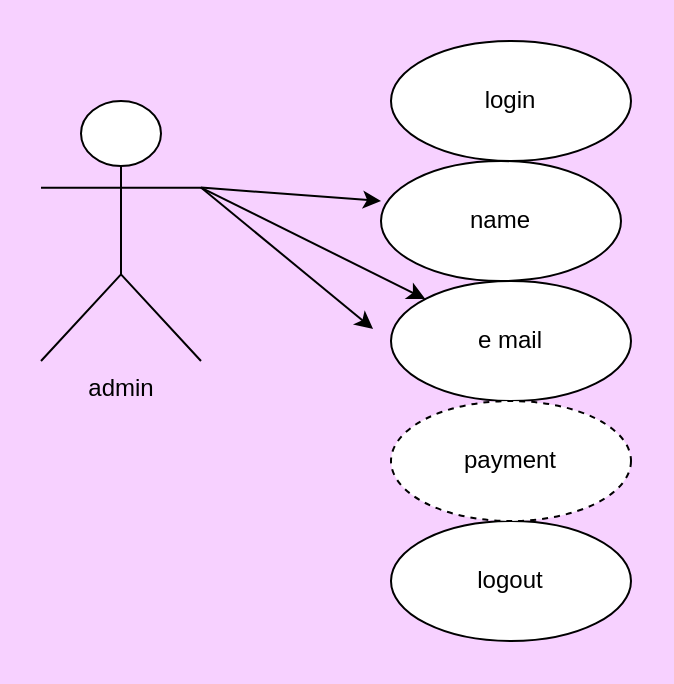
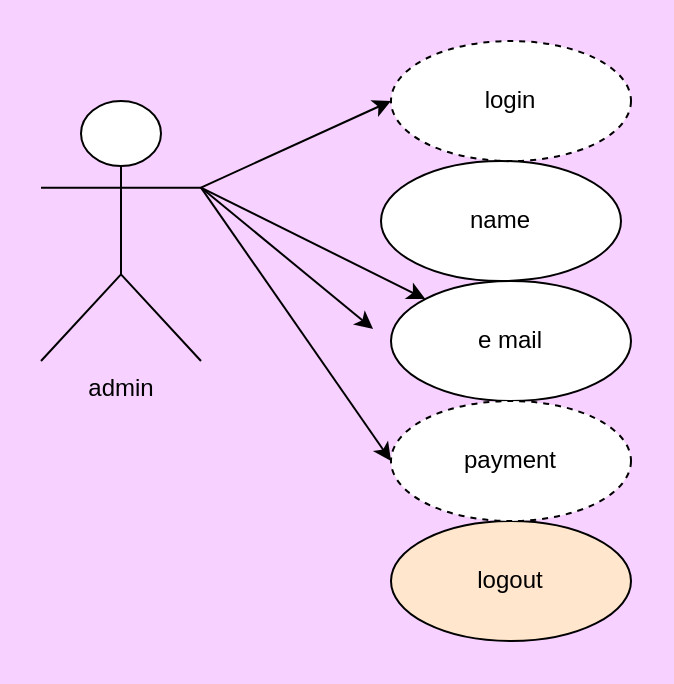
node "login": style solid -> dashed
edge "admin" -> "login": added
edge "admin" -> "name": removed
edge "admin" -> "payment": added
node "logout": fillcolor #ffffff -> #ffe6cc
